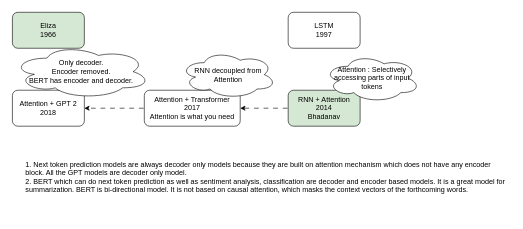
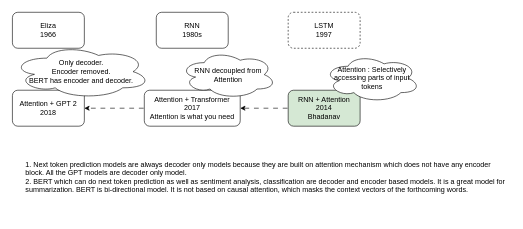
node "Eliza 1966": fillcolor #d5e8d4 -> #ffffff
node "RNN 1980s": added
node "LSTM 1997": style solid -> dashed
